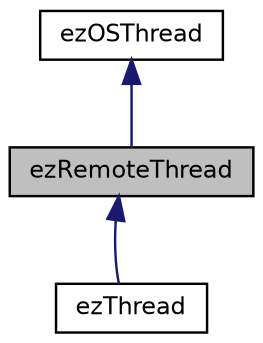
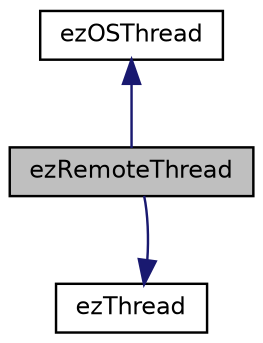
edge "ezThread" -> "ezRemoteThread": reversed
